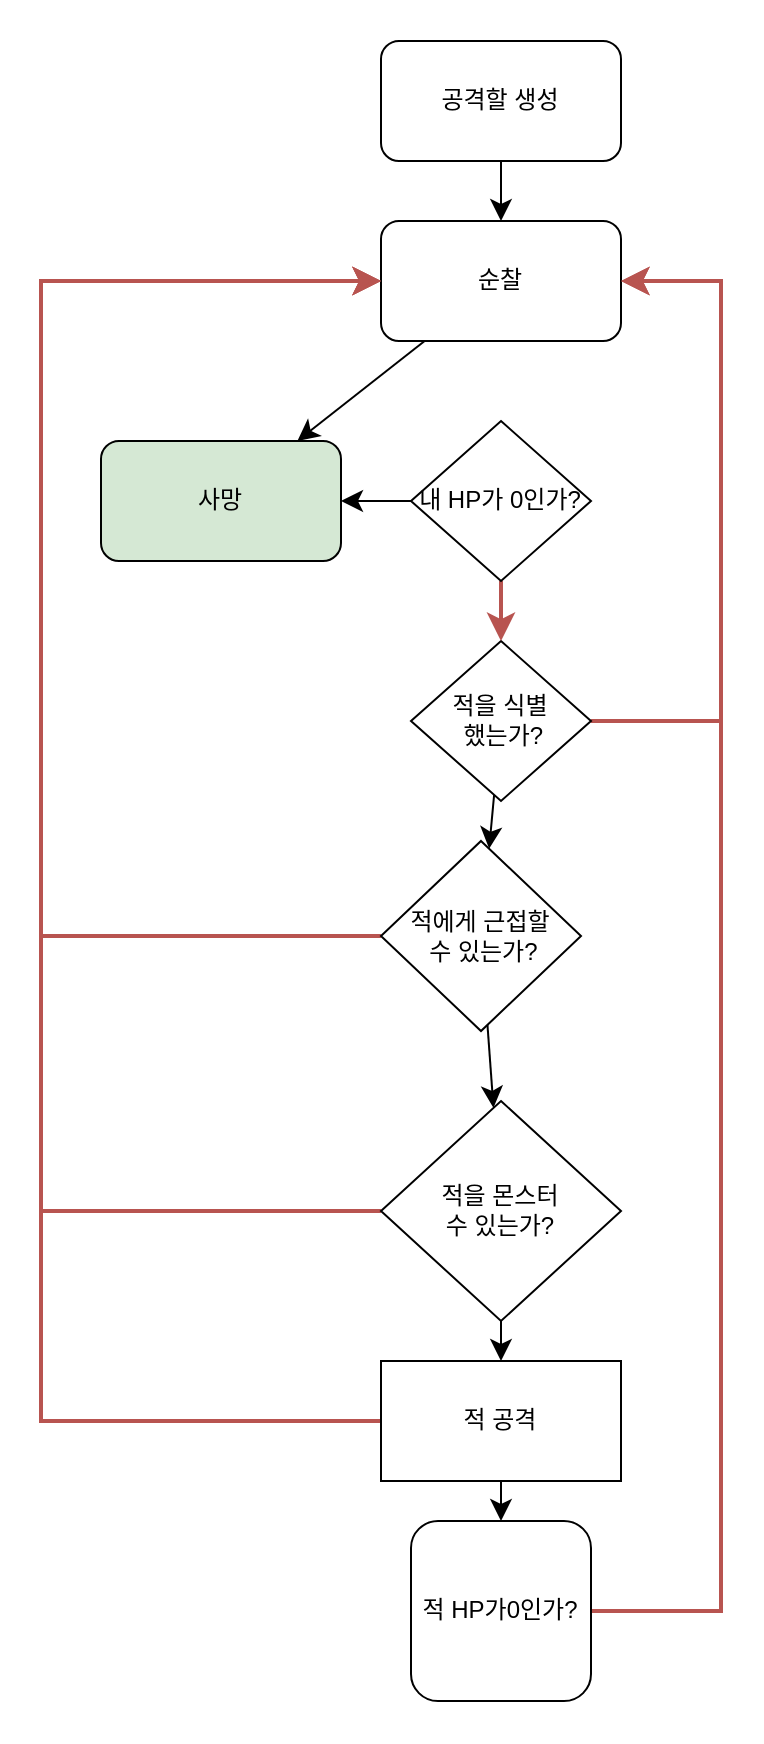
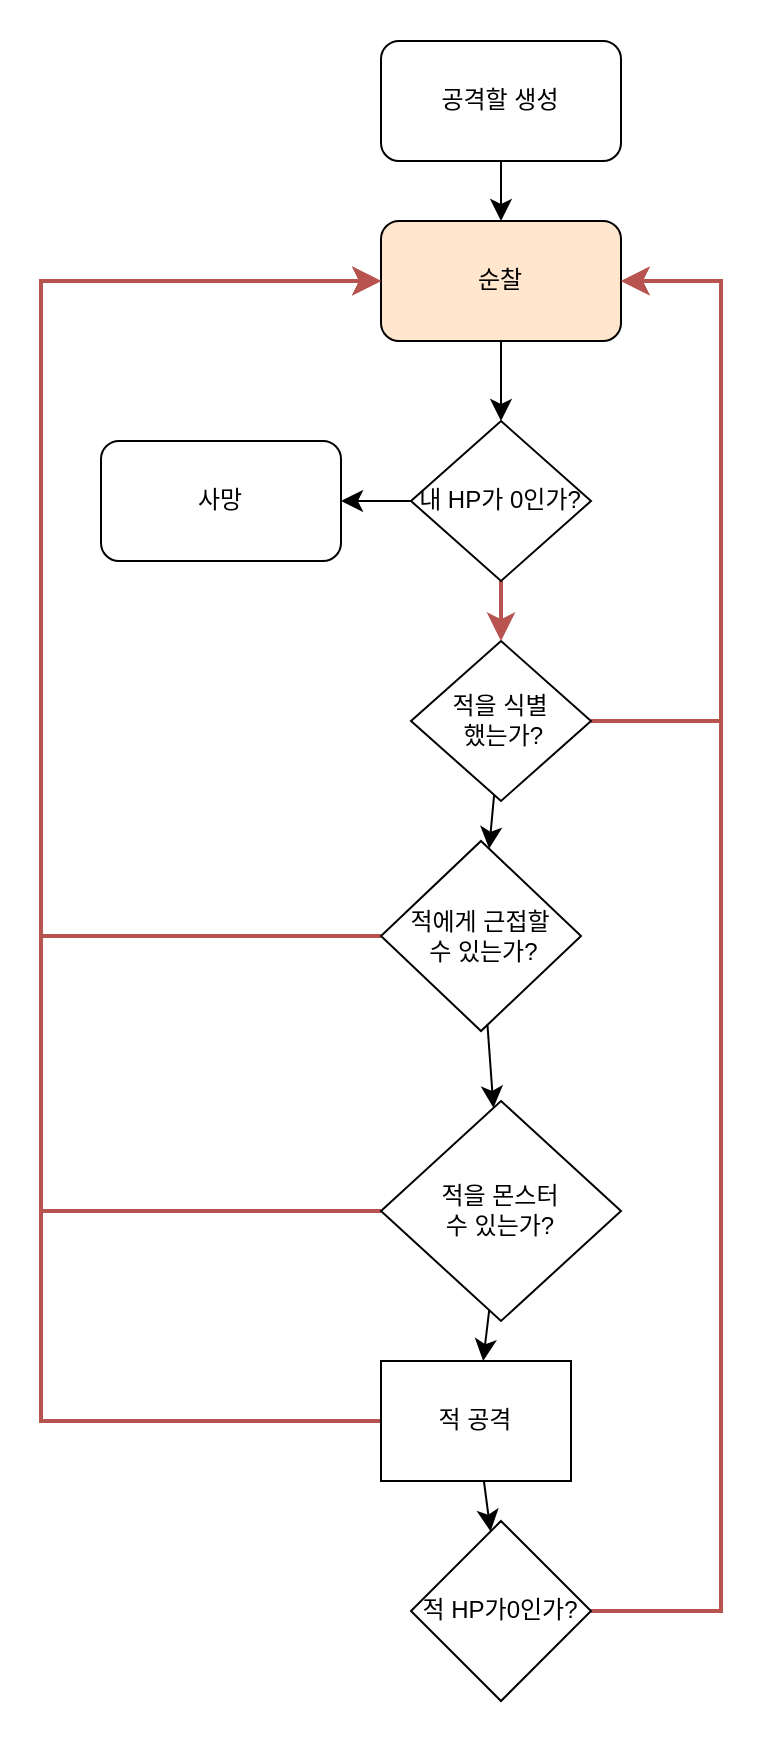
node "순찰": fillcolor #ffffff -> #ffe6cc
edge "순찰" -> "사망": now "순찰" -> "내 HP가 0인가?"
node "사망": fillcolor #d5e8d4 -> #ffffff
node "적 공격": size 240x120 -> 190x120
node "적 HP가0인가?": shape rounded rectangle -> diamond
